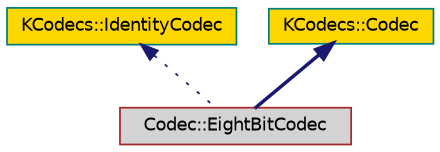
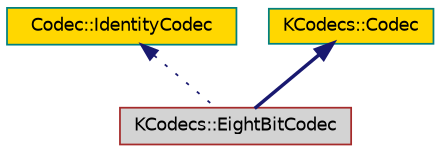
node "KCodecs::IdentityCodec": label "KCodecs::IdentityCodec" -> "Codec::IdentityCodec"
node "Codec::EightBitCodec": label "Codec::EightBitCodec" -> "KCodecs::EightBitCodec"
